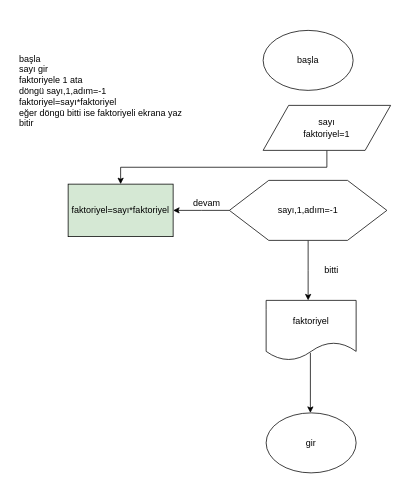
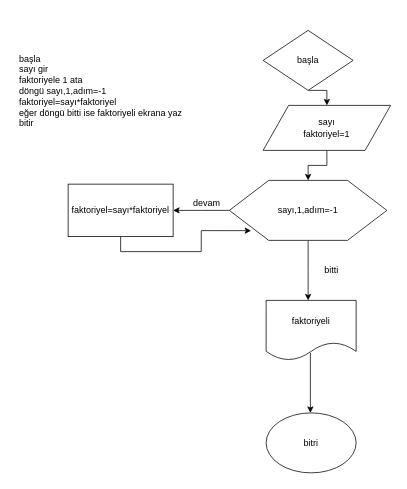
node "başla": shape ellipse -> diamond
edge "başla" -> "sayı faktoriyel=1": added
edge "sayı faktoriyel=1" -> "faktoriyel=sayı*faktoriyel": now "sayı faktoriyel=1" -> "sayı,1,adım=-1"
node "faktoriyel=sayı*faktoriyel": fillcolor #d5e8d4 -> #ffffff
edge "faktoriyel=sayı*faktoriyel" -> "sayı,1,adım=-1": added
node "faktoriyel": label "faktoriyel" -> "faktoriyeli"
node "gir": label "gir" -> "bitri"
